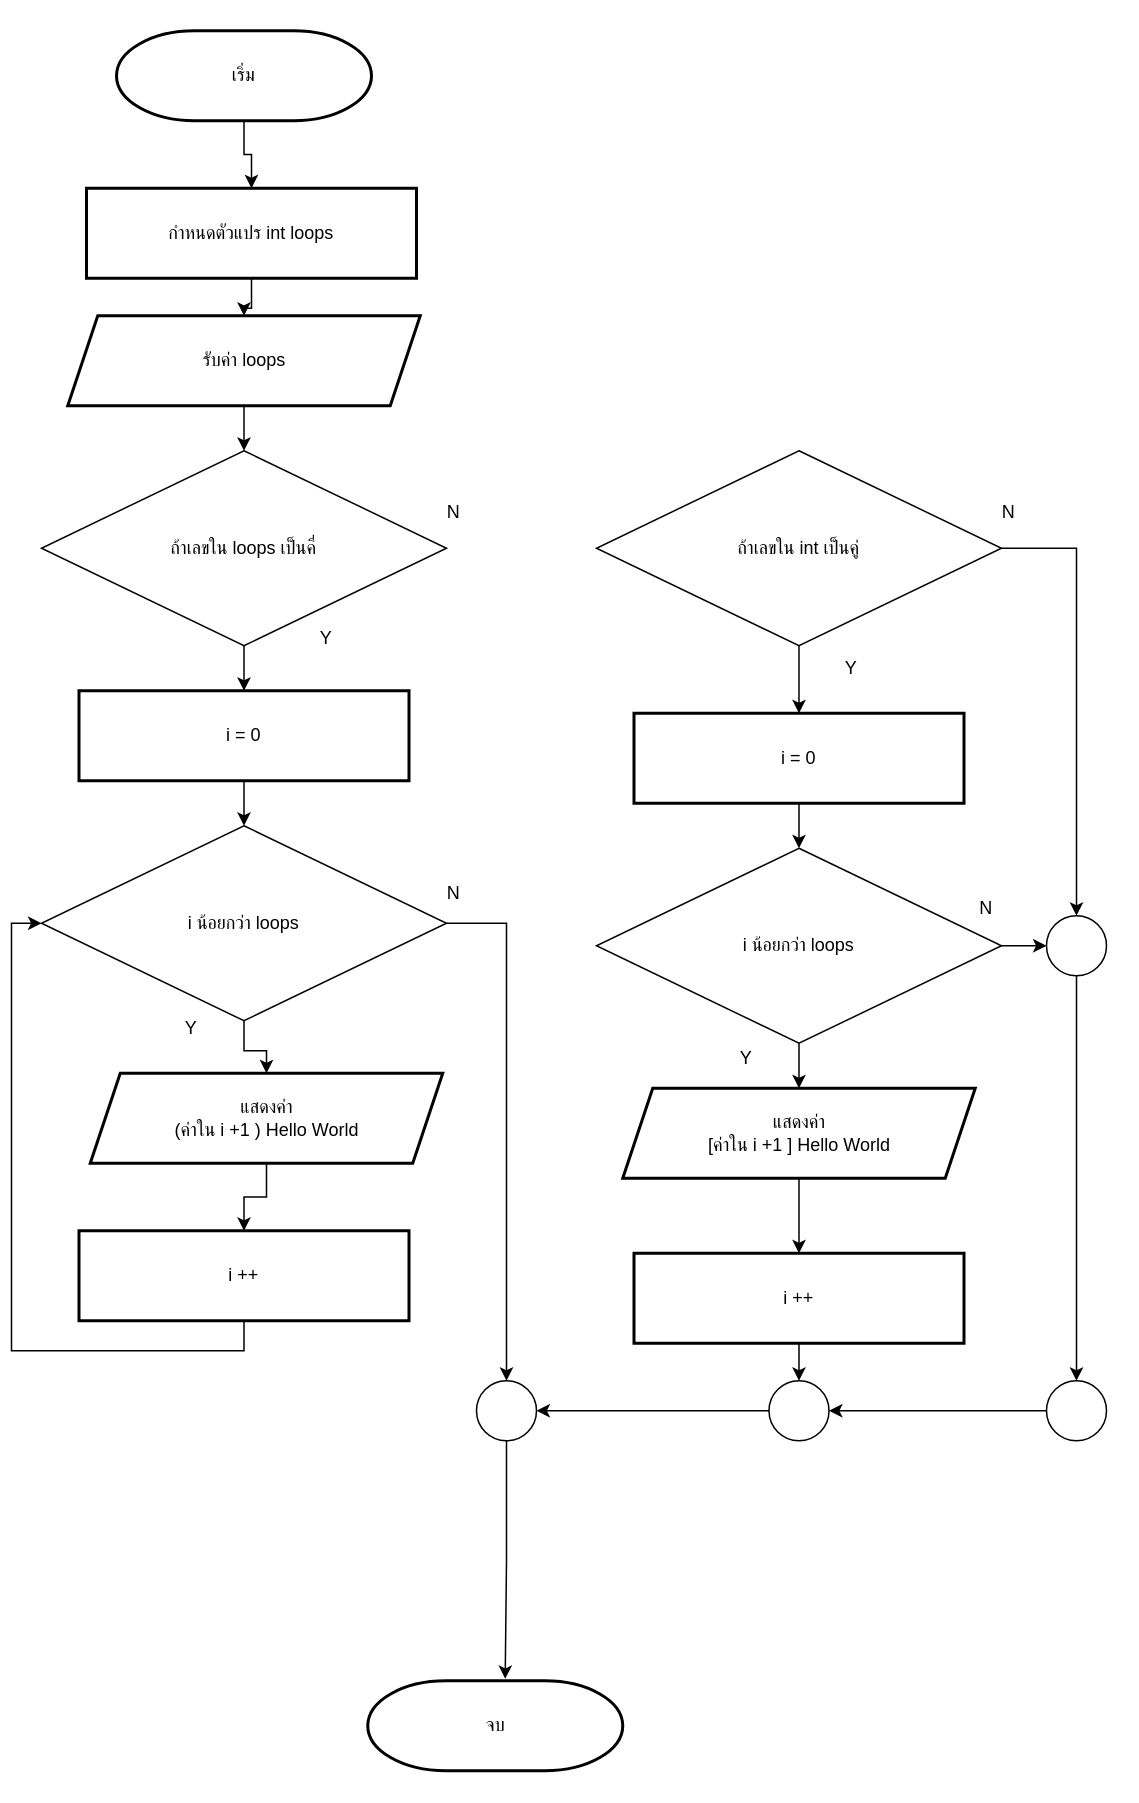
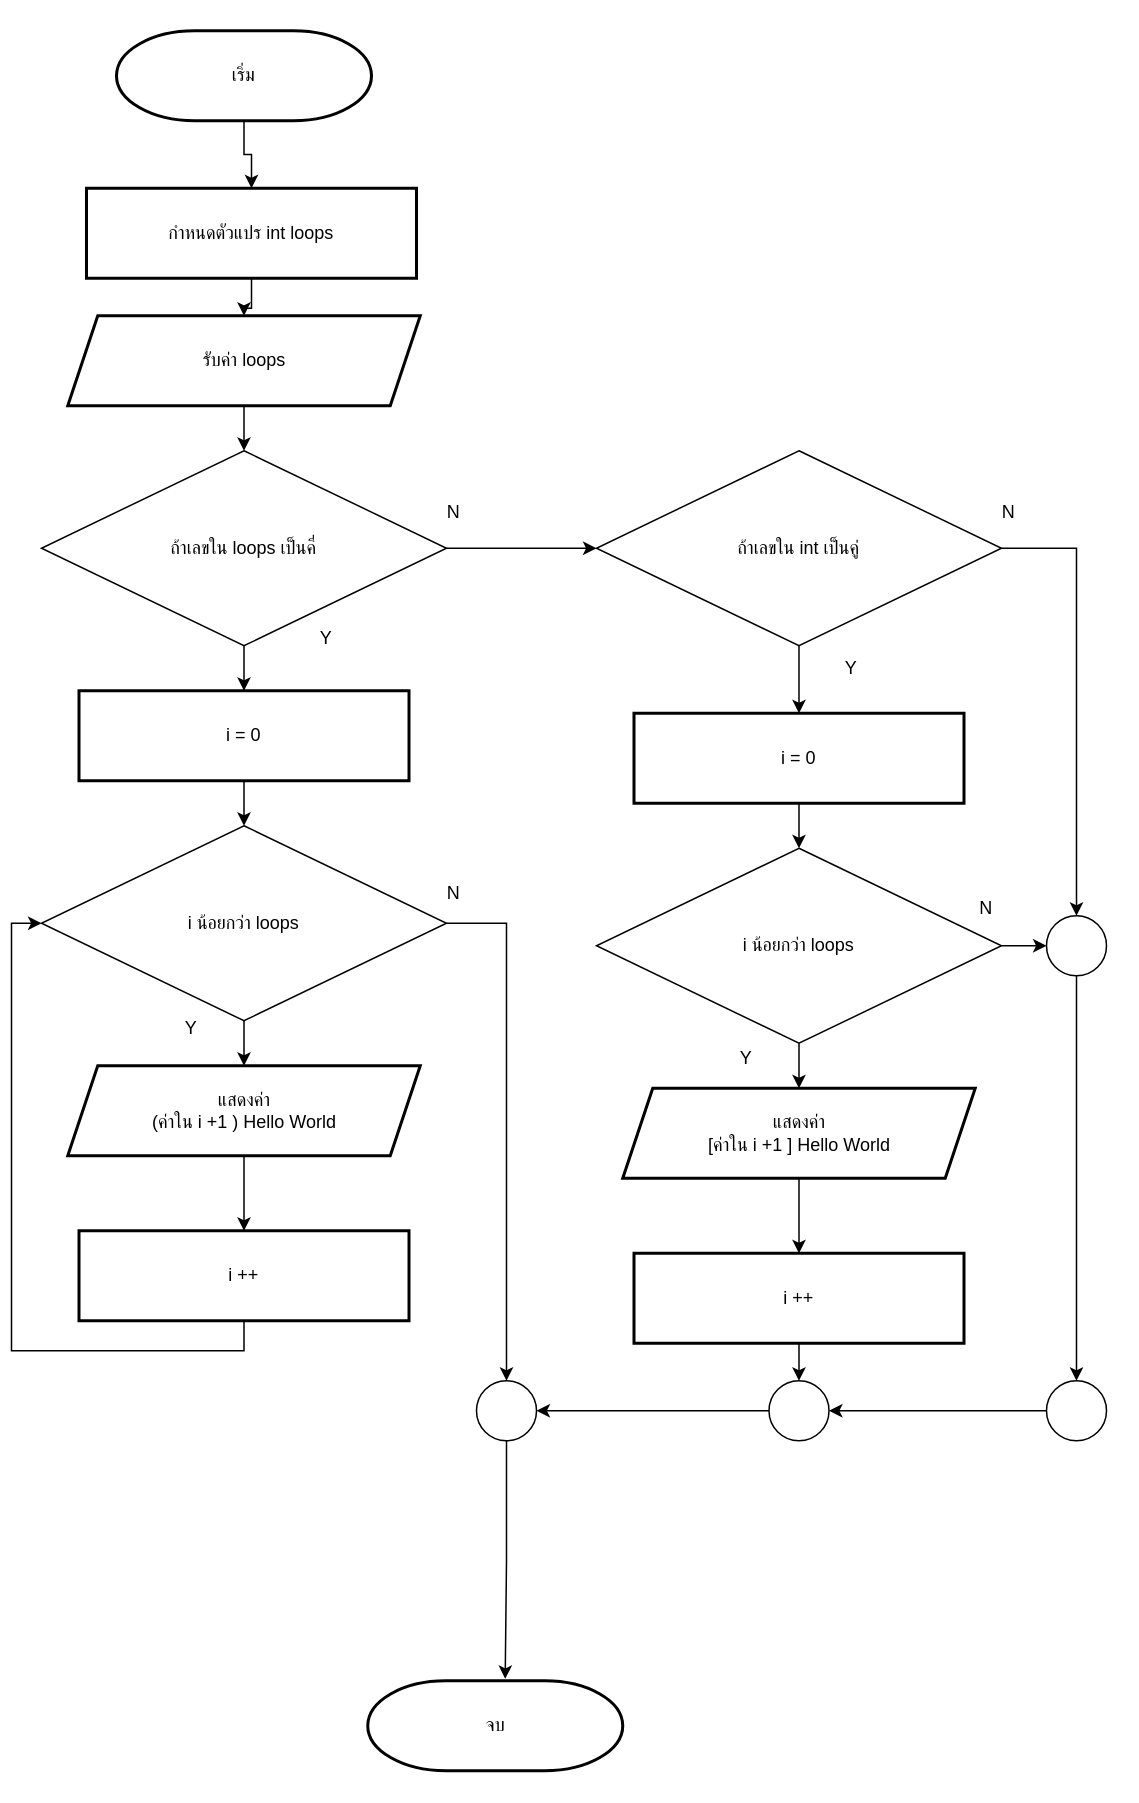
edge "ถ้าเลขใน loops เป็นคี่" -> "ถ้าเลขใน int เป็นคู่": added
node "แสดงค่า (ค่าใน i +1 ) Hello World": moved (266, 1118) -> (244, 1111)
